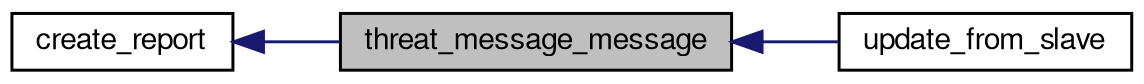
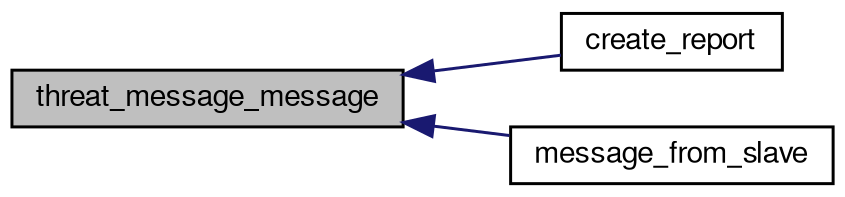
edge "threat_message_message" -> "create_report": reversed
node "update_from_slave": label "update_from_slave" -> "message_from_slave"
